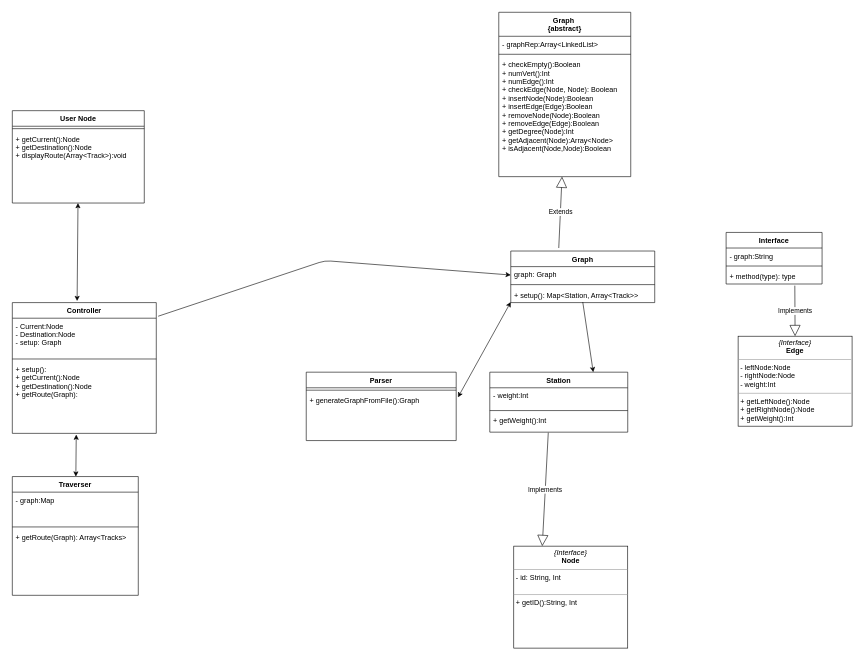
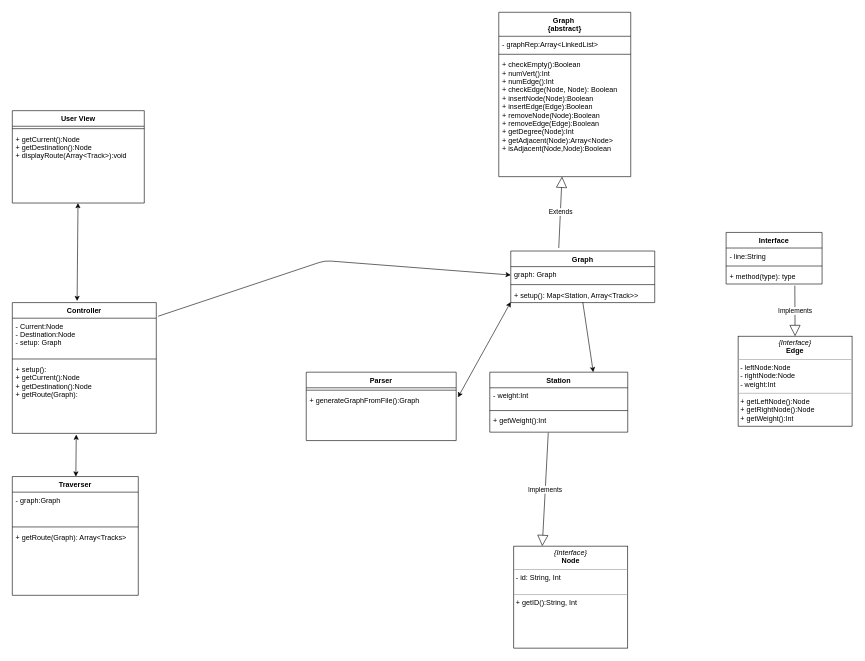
node "User Node": label "User Node" -> "User View"
node "- graph:String": label "- graph:String" -> "- line:String"
node "- graph:Map": label "- graph:Map" -> "- graph:Graph"
